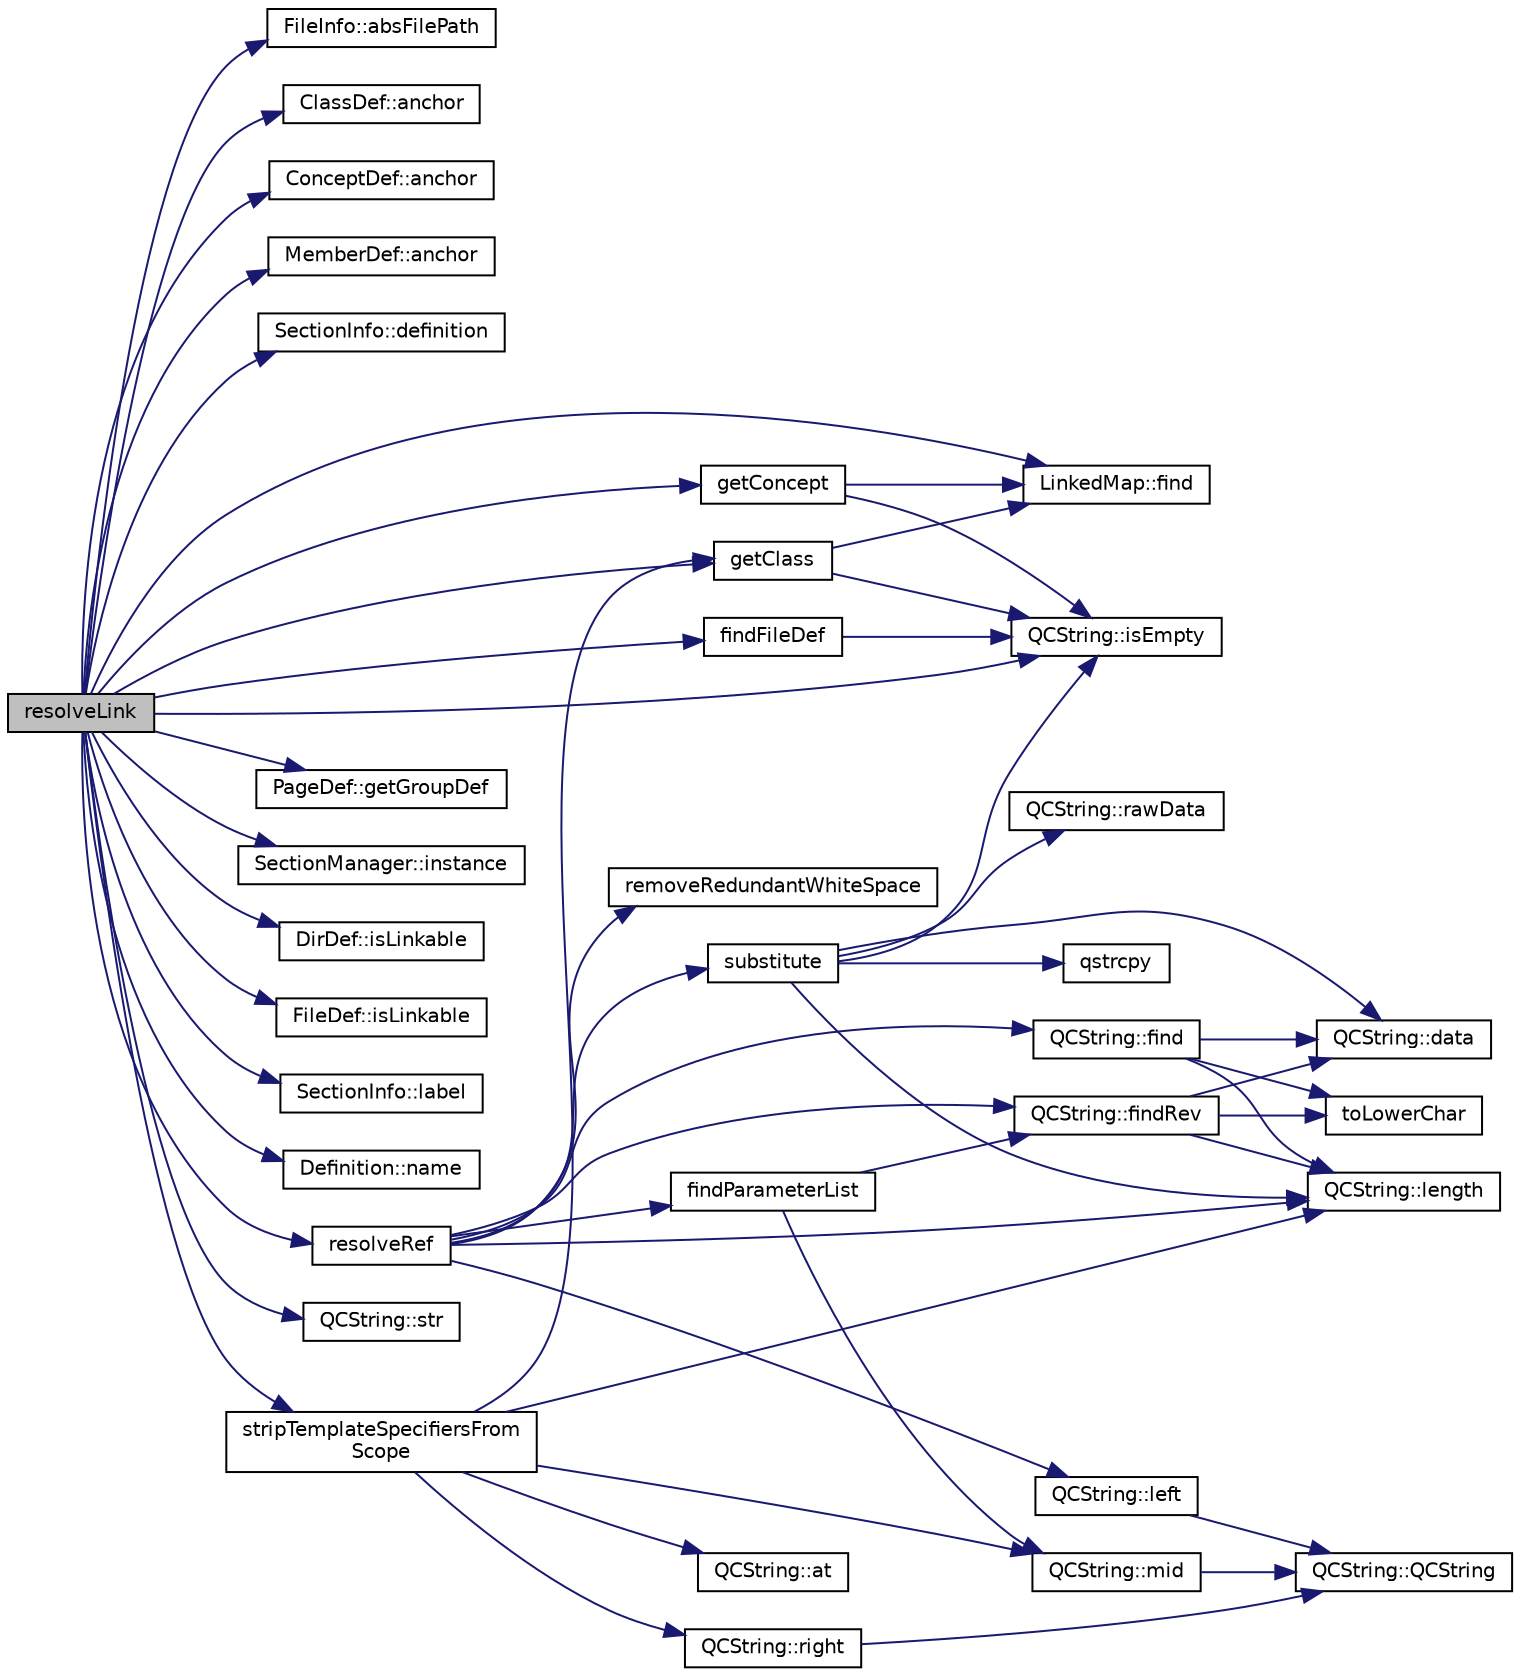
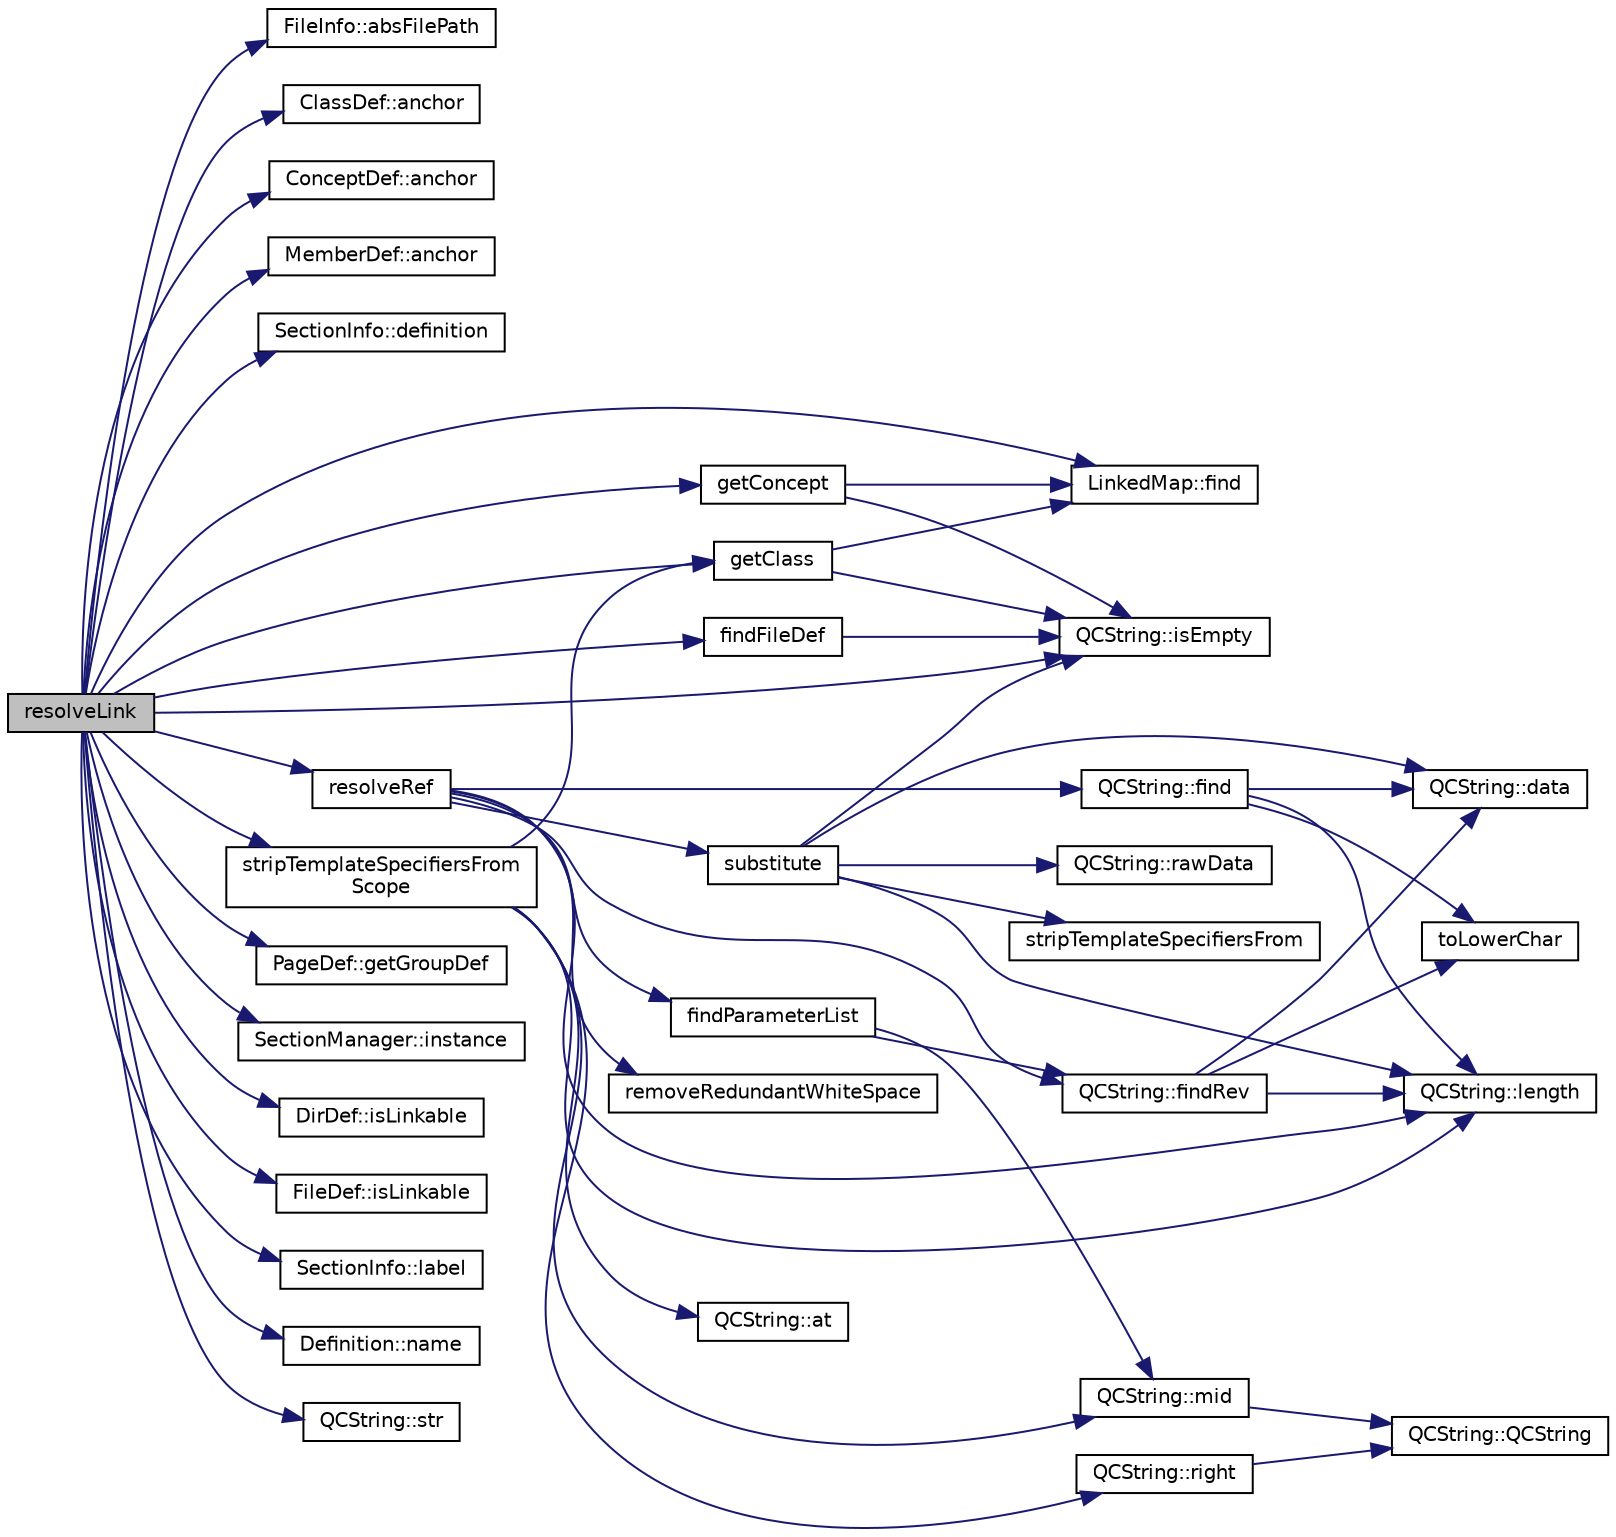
node "qstrcpy": label "qstrcpy" -> "stripTemplateSpecifiersFrom"
node "QCString::left": removed
